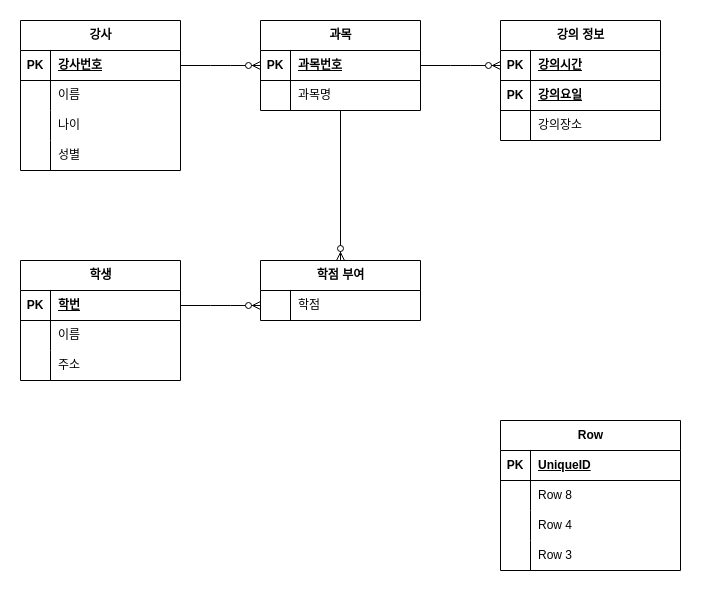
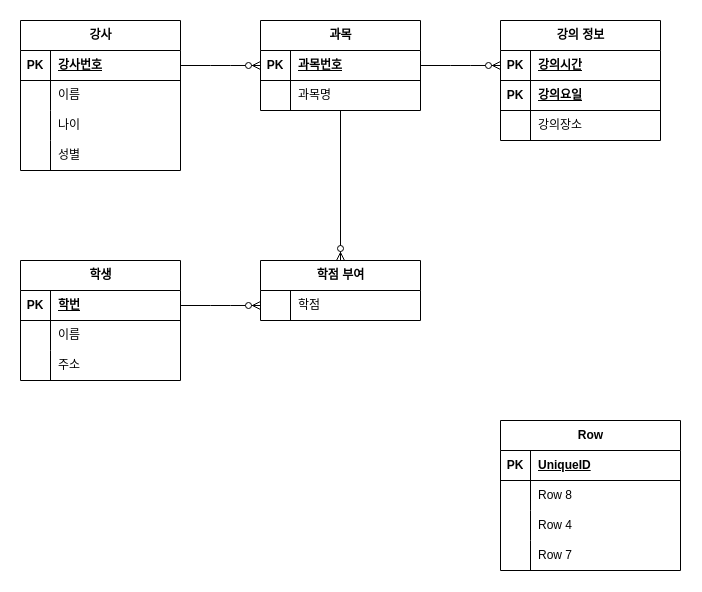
node "Row 3": label "Row 3" -> "Row 7"
